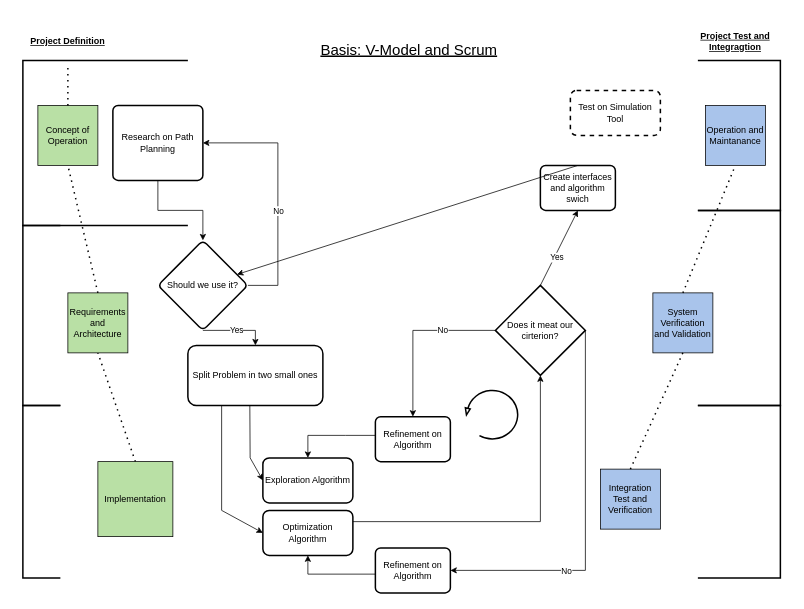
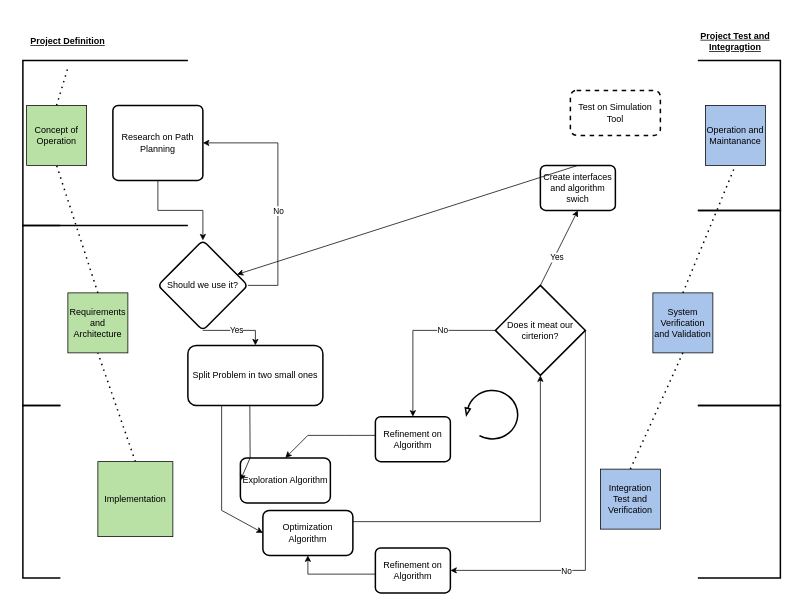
node "Basis: V-Model and Scrum": removed
node "Concept of Operation": moved (68, 135) -> (57, 135)
node "Exploration Algorithm": moved (308, 480) -> (285, 480)
